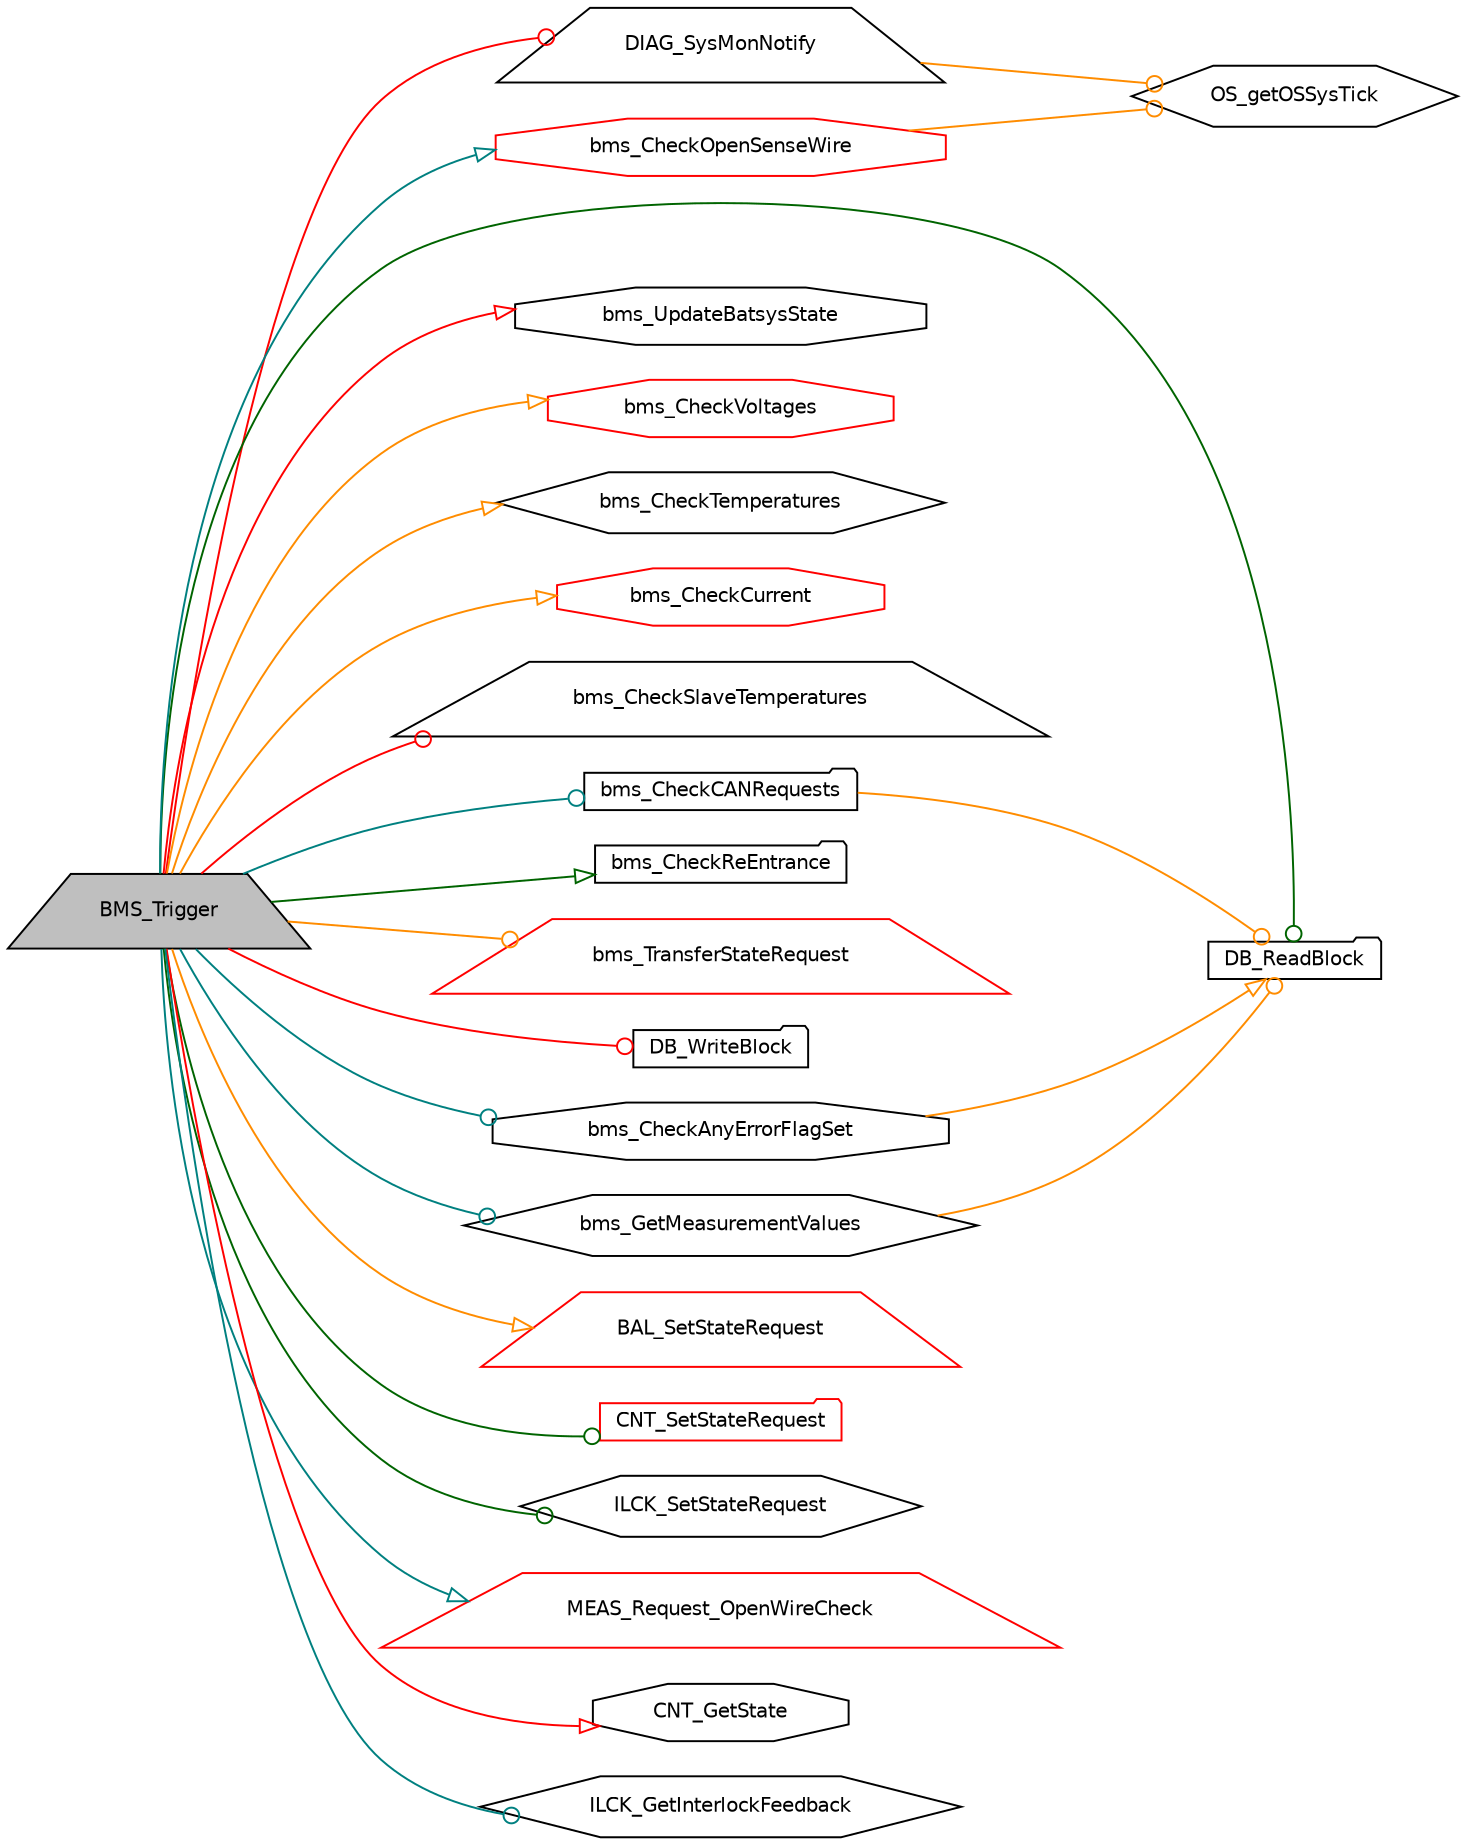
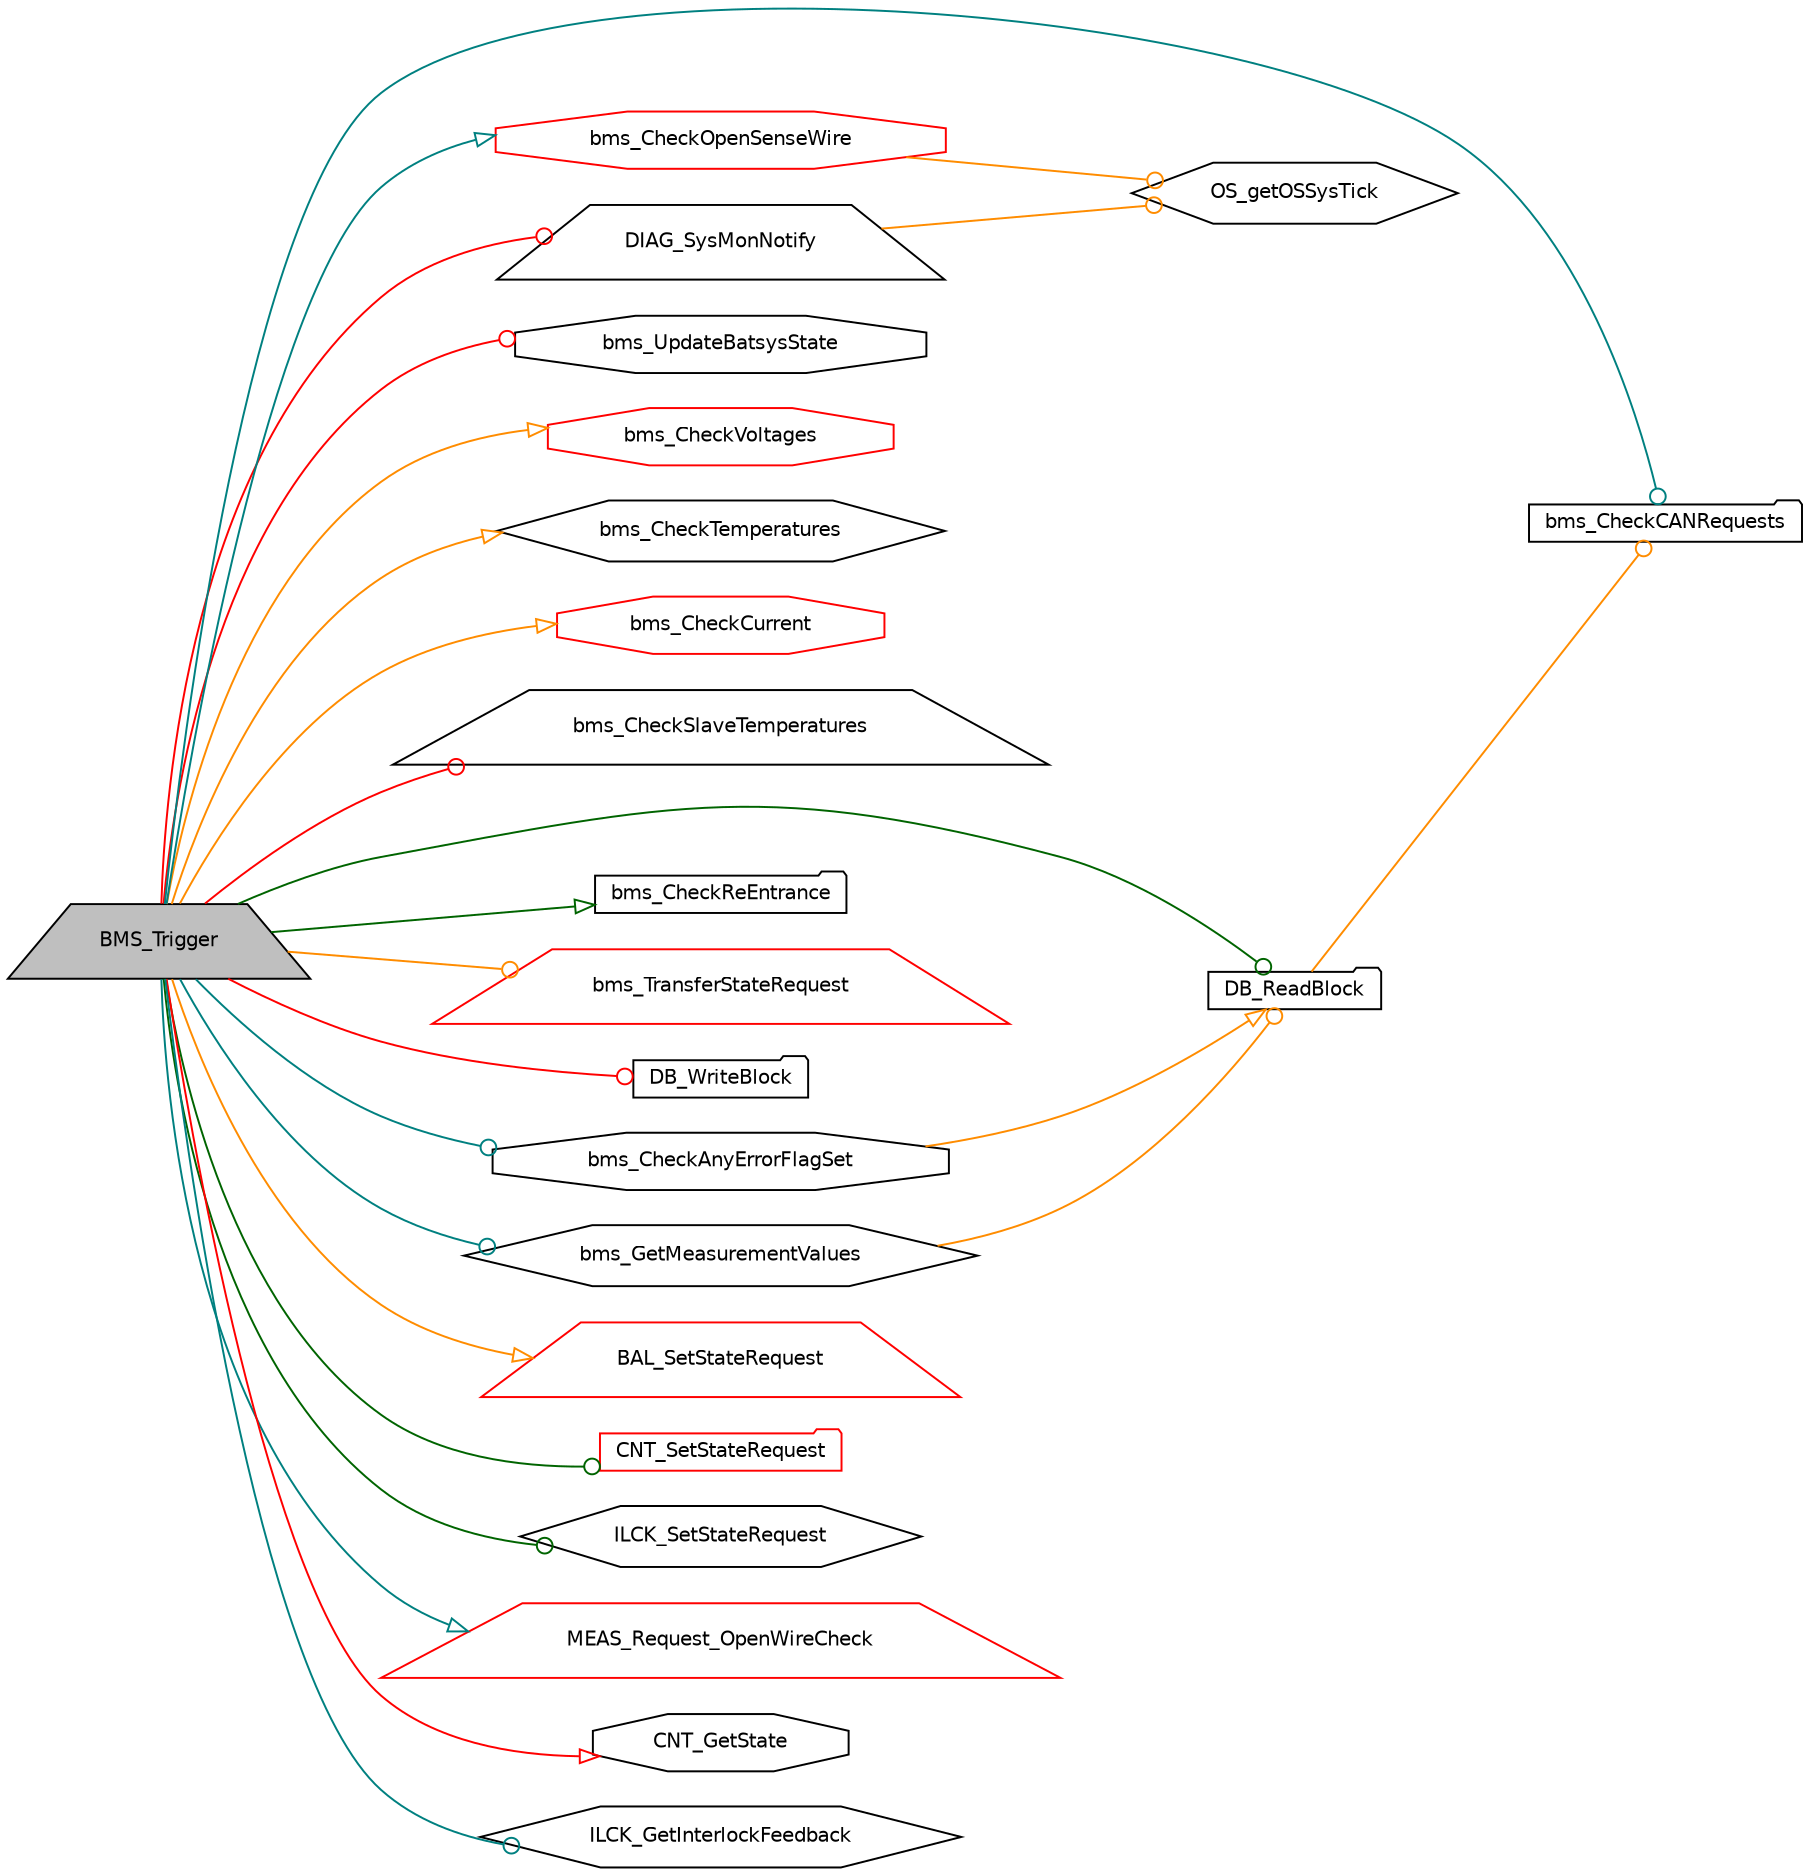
edge "BMS_Trigger" -> "bms_UpdateBatsysState": arrowhead onormal -> odot
edge "bms_CheckCANRequests" -> "DB_ReadBlock": reversed
